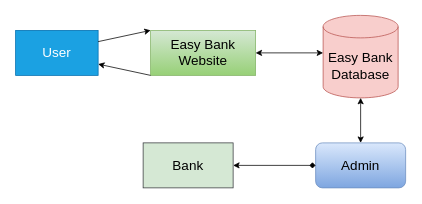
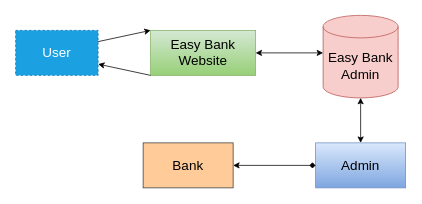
node "User": style solid -> dashed
node "Easy Bank Database": label "Easy Bank Database" -> "Easy Bank Admin"
node "Bank": fillcolor #d5e8d4 -> #ffcc99
node "Admin": shape rounded rectangle -> rectangle
